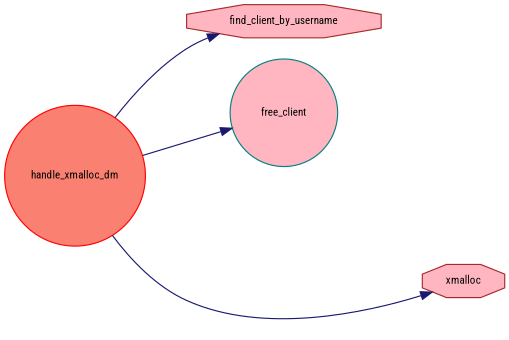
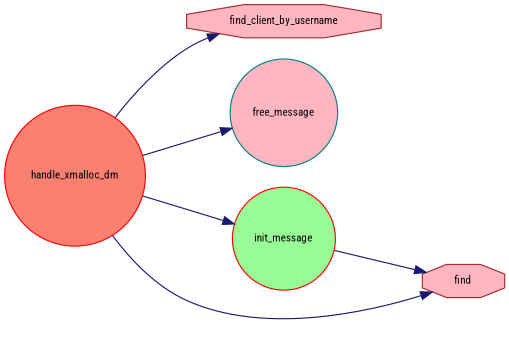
node "free_client": label "free_client" -> "free_message"
node "init_message": added
node "xmalloc": label "xmalloc" -> "find"
